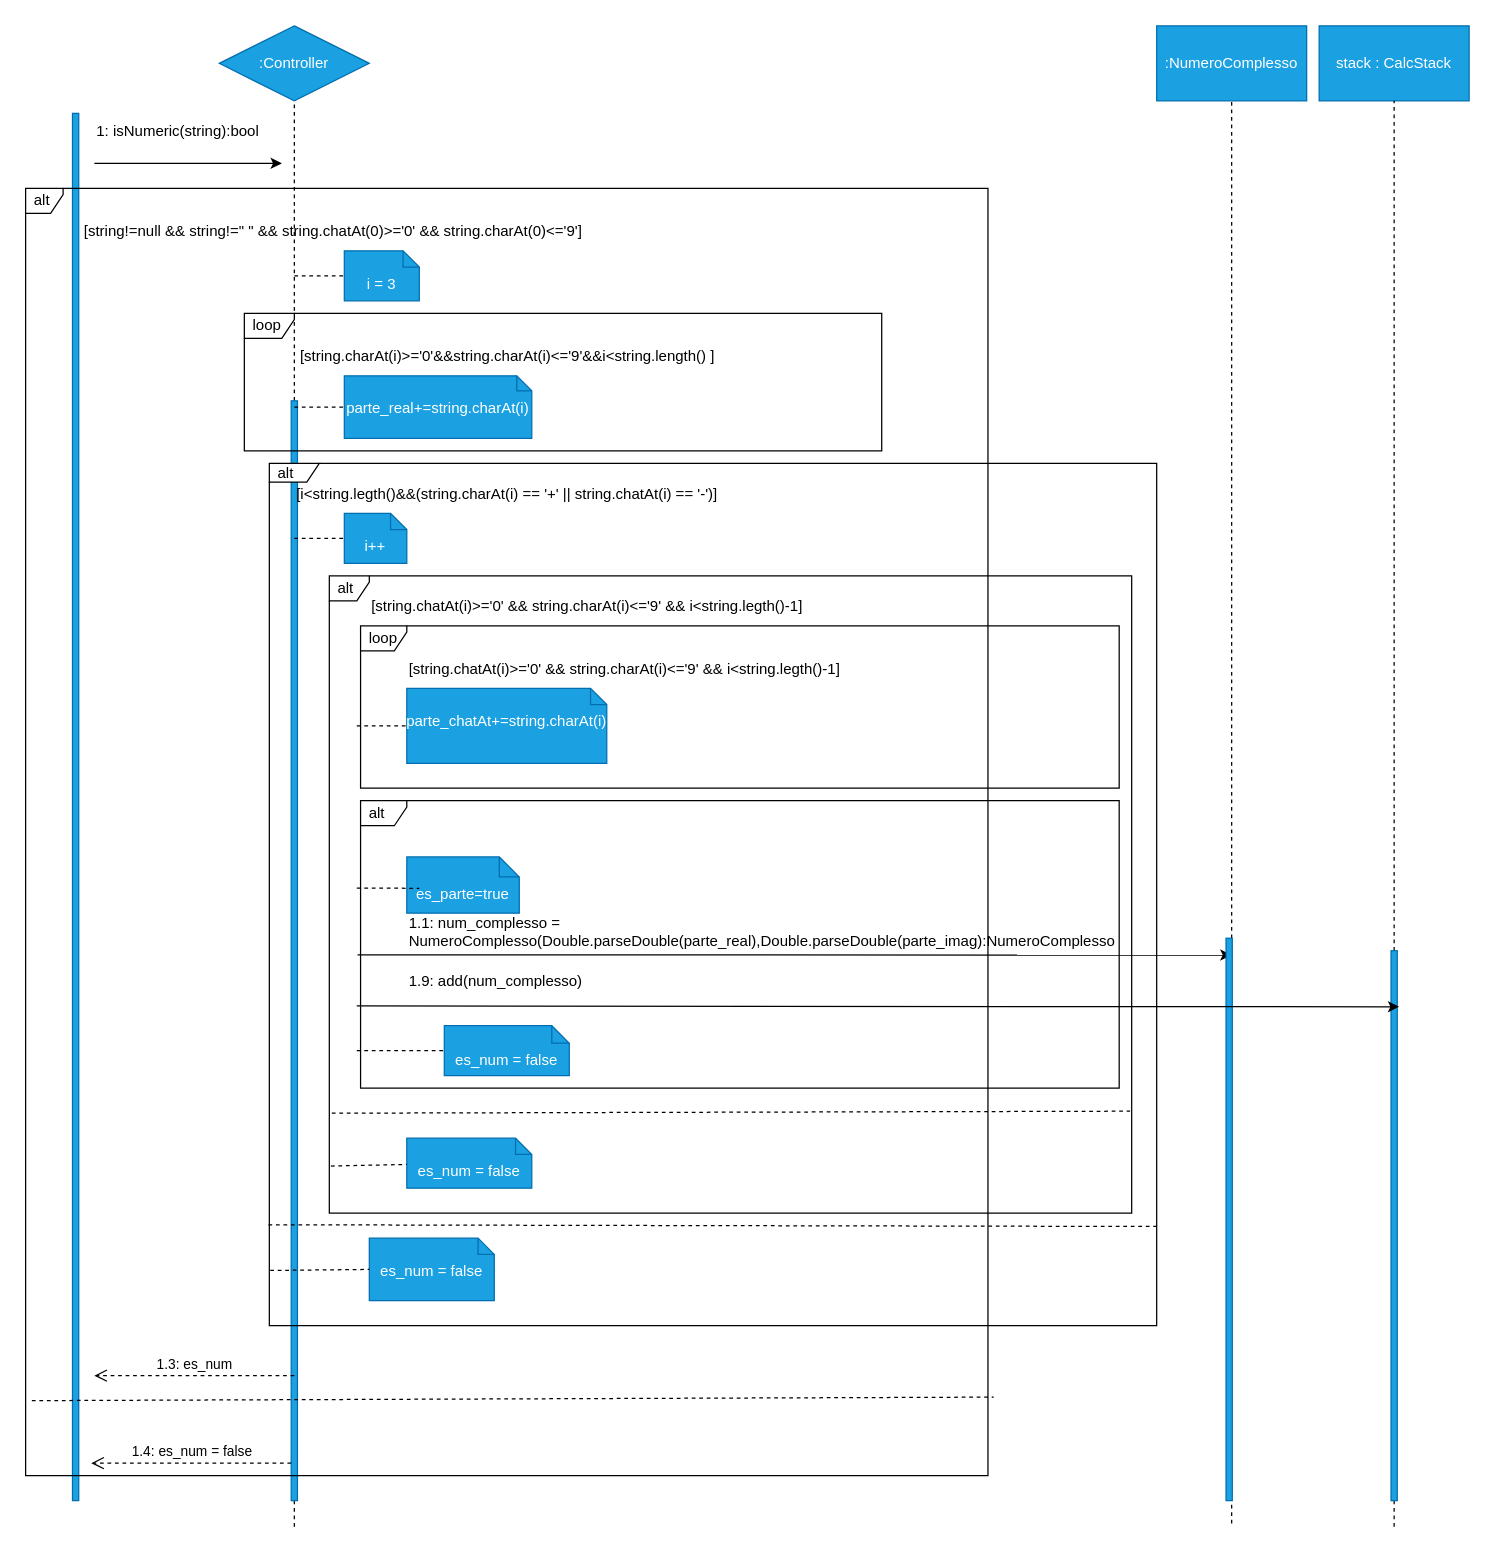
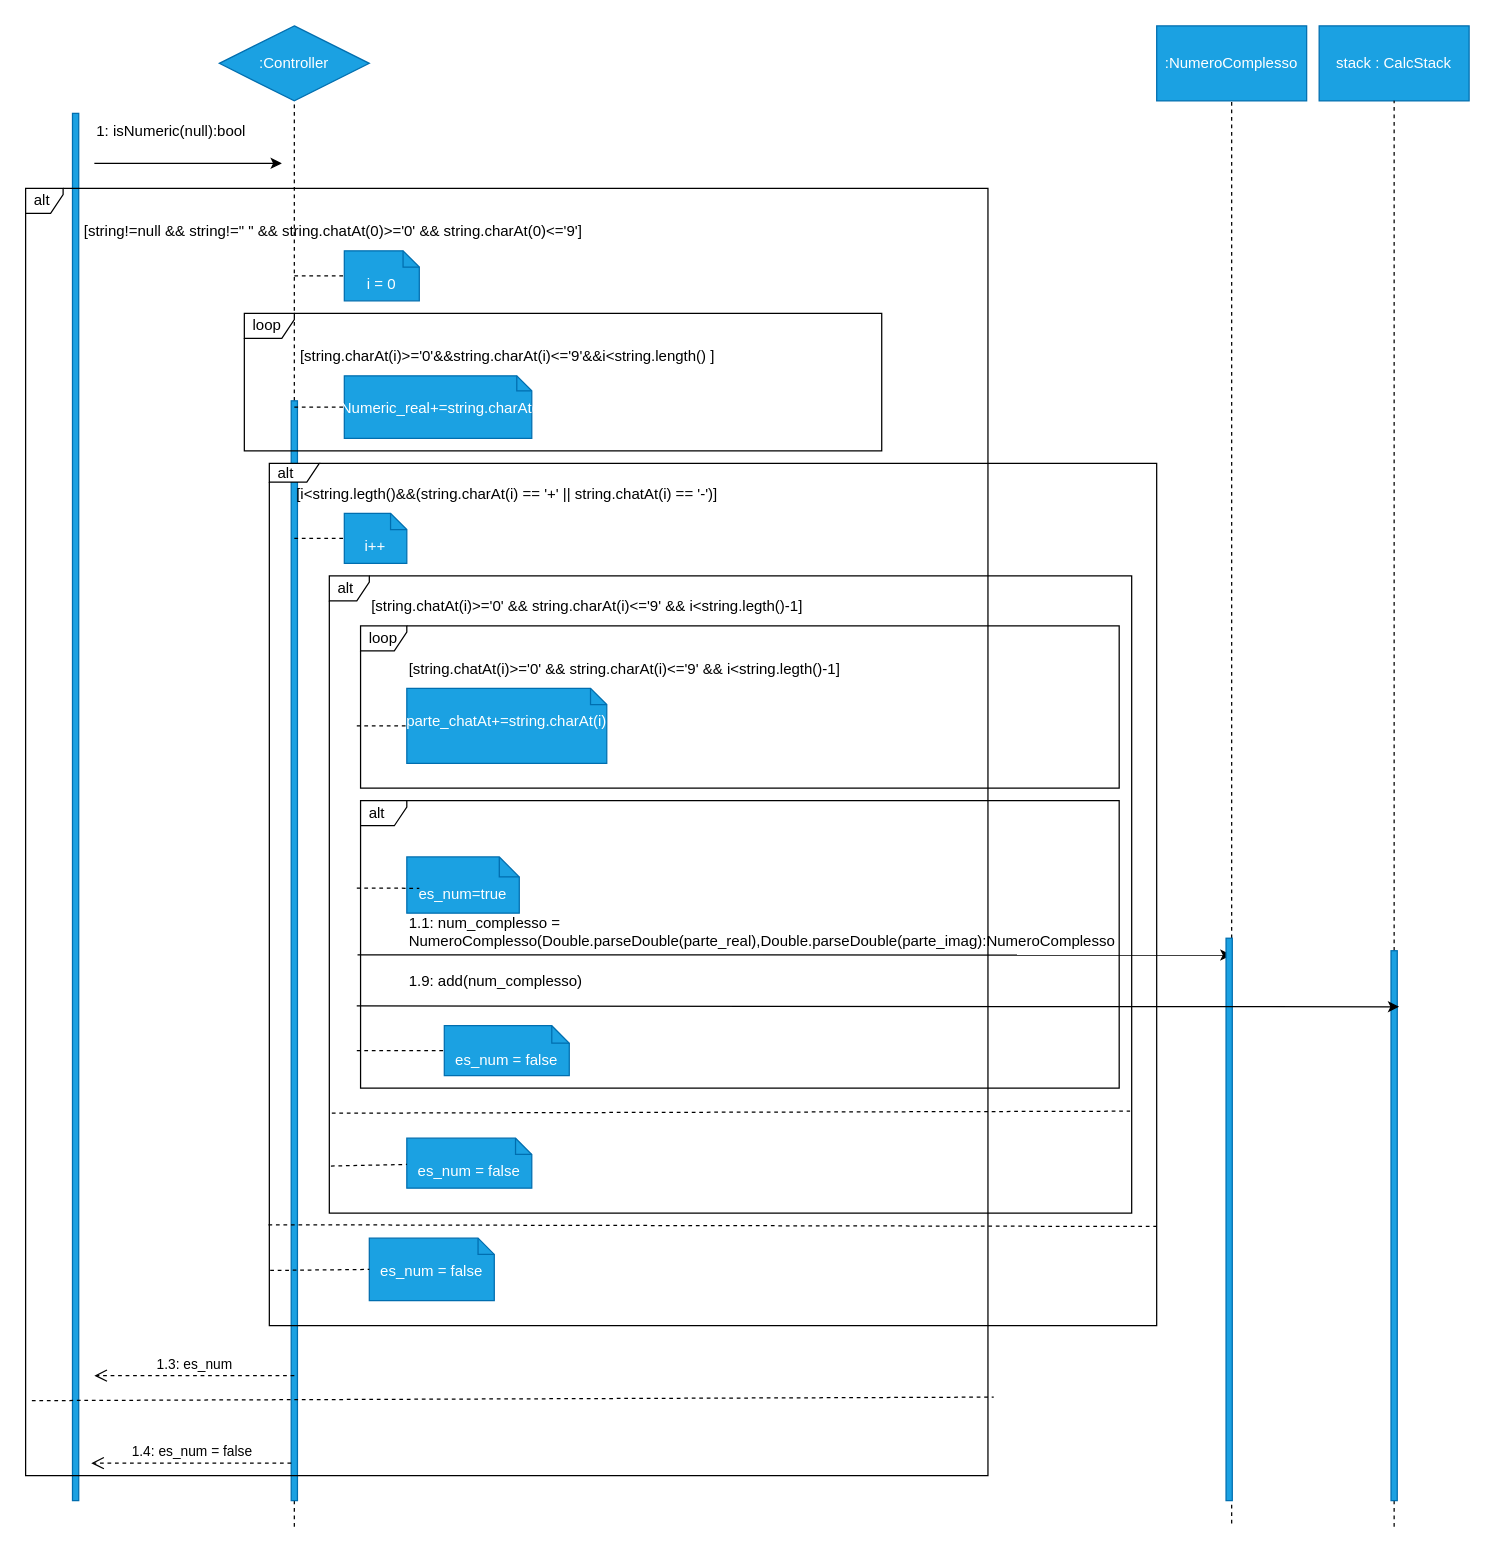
node "1: isNumeric(string):bool": label "1: isNumeric(string):bool" -> "1: isNumeric(null):bool"
node "i = 3": label "i = 3" -> "i = 0"
node "parte_real+=string.charAt(i)": label "parte_real+=string.charAt(i)" -> "isNumeric_real+=string.charAt(i)"
node "es_parte=true": label "es_parte=true" -> "es_num=true"
